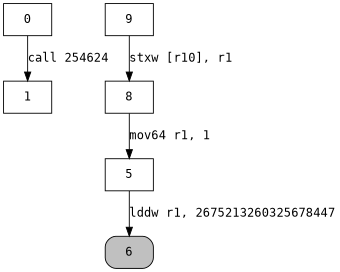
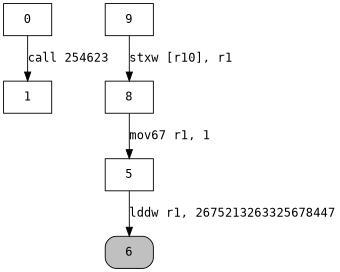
edge "0" -> "1": label "call 254624" -> "call 254623"
edge "8" -> "5": label "mov64 r1, 1" -> "mov67 r1, 1"
edge "5" -> "6": label "lddw r1, 2675213260325678447" -> "lddw r1, 2675213263325678447"
